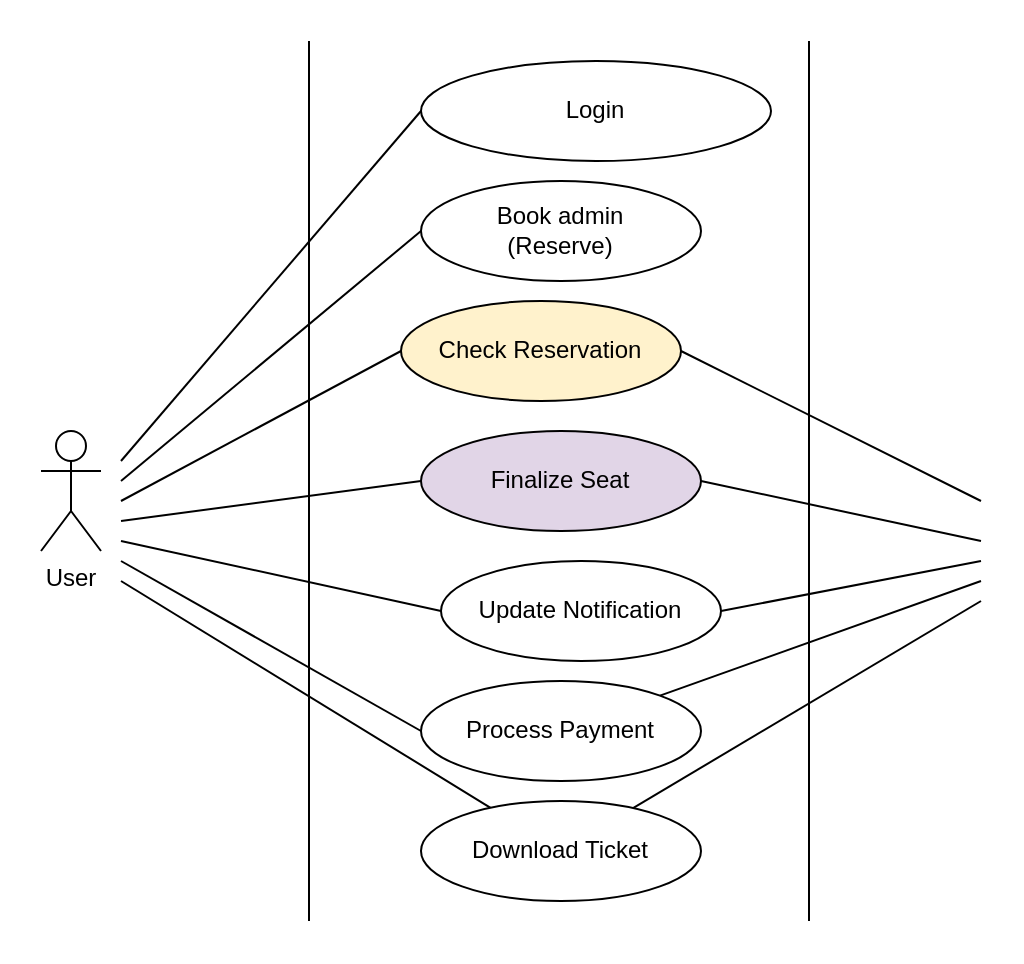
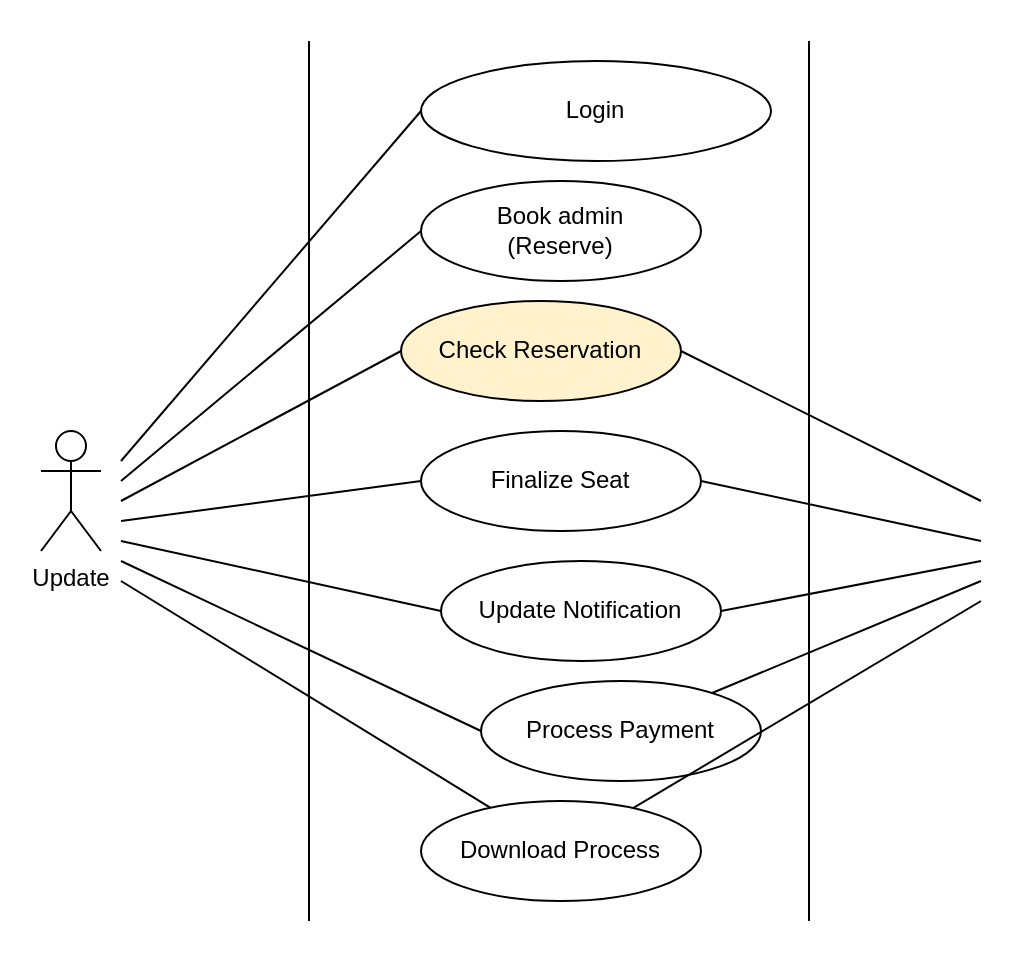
node "Finalize Seat": fillcolor #e1d5e7 -> #ffffff
node "User": label "User" -> "Update"
node "Process Payment": moved (561, 731) -> (621, 731)
node "Download Ticket": label "Download Ticket" -> "Download Process"
